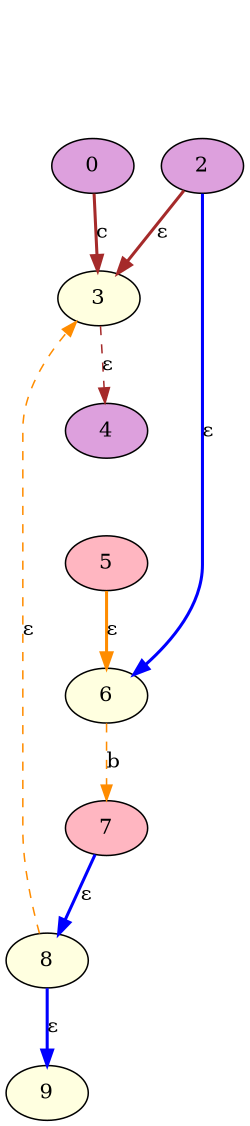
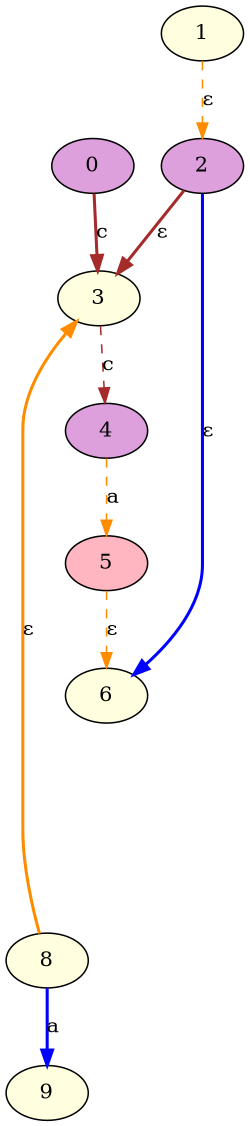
node "1": added
edge "3" -> "4": label "ε" -> "c"
edge "4" -> "5": added, label "a"
edge "5" -> "6": style bold -> dashed
edge "8" -> "3": style dashed -> bold
node "7": removed
edge "8" -> "9": label "ε" -> "a"
